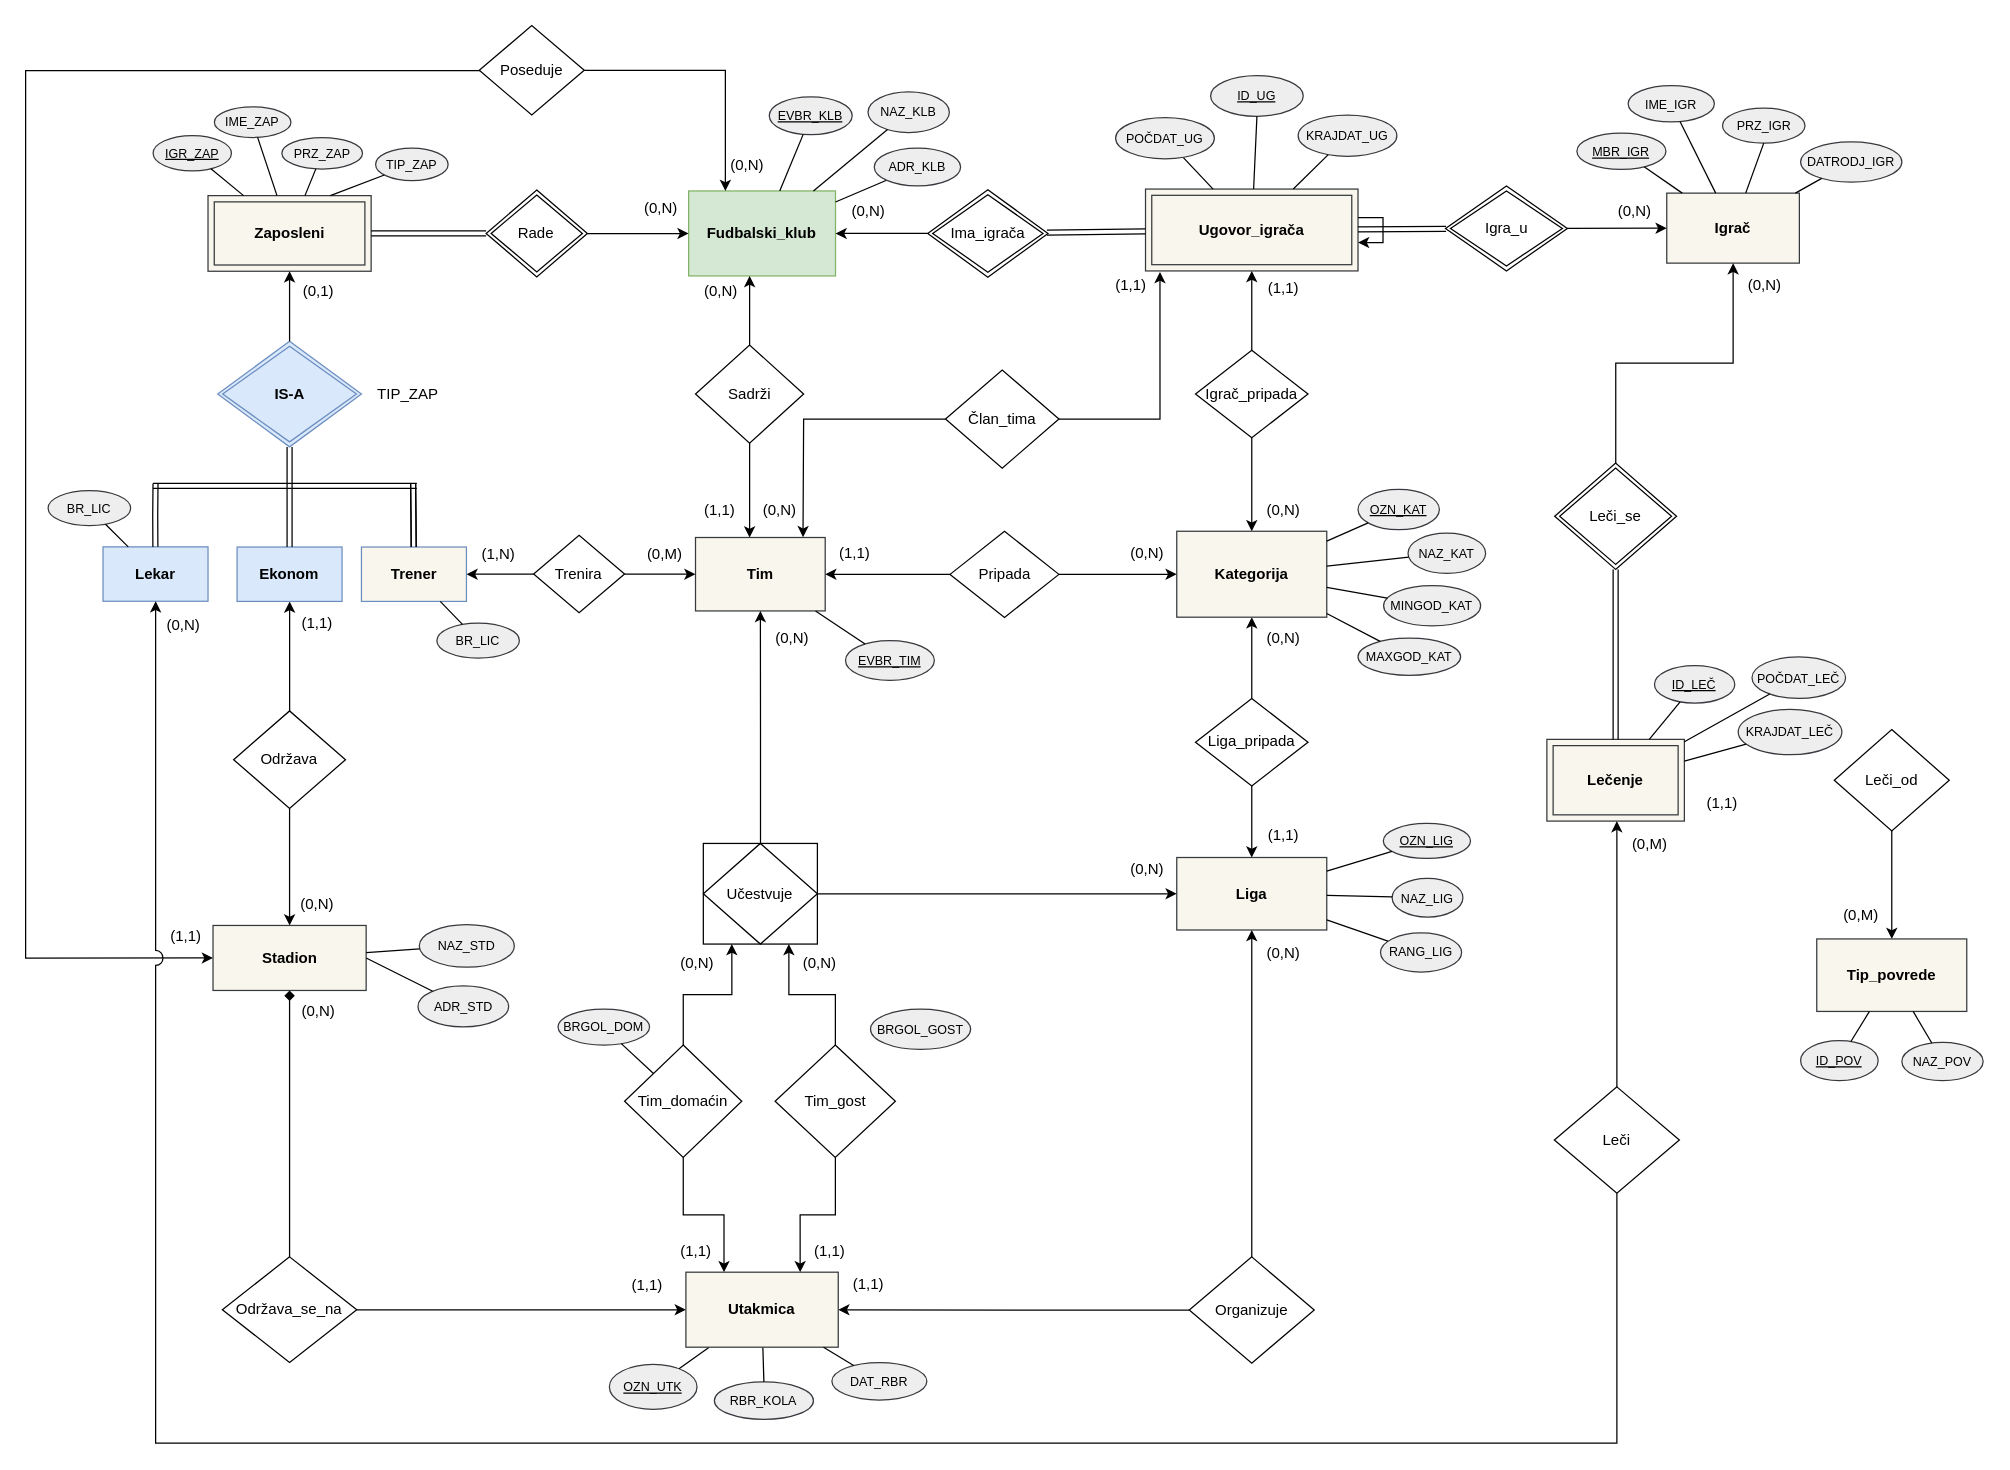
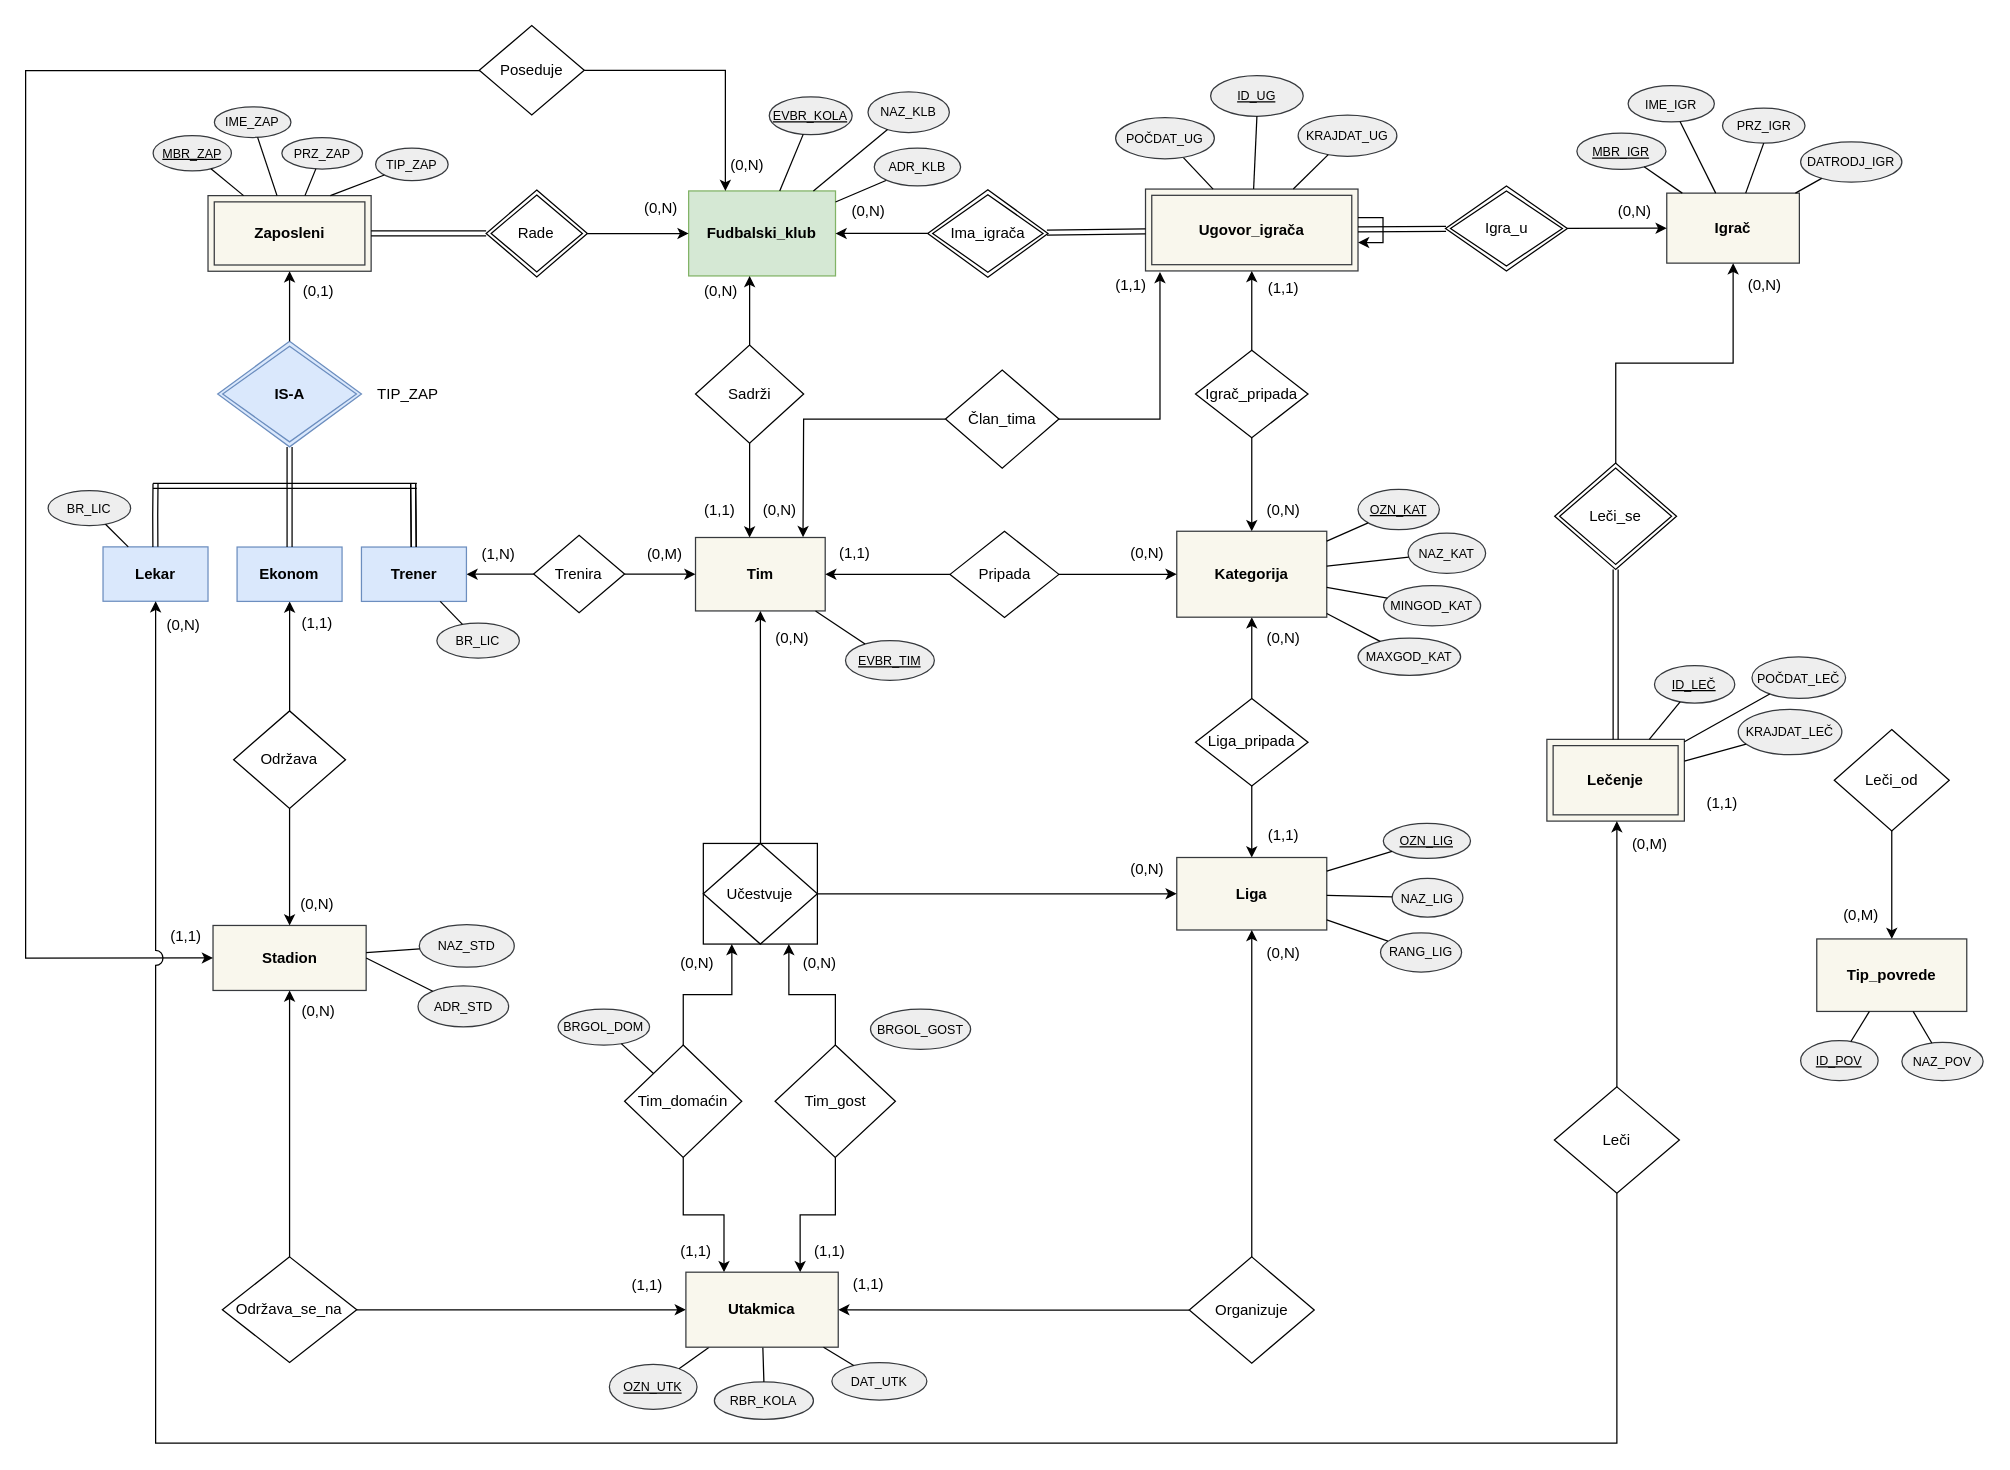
node "EVBR_KLB": label "EVBR_KLB" -> "EVBR_KOLA"
node "IGR_ZAP": label "IGR_ZAP" -> "MBR_ZAP"
node "Trener": fillcolor #f9f7ed -> #dae8fc
edge "Održava_se_na" -> "Stadion": arrowhead diamond -> classic
node "DAT_RBR": label "DAT_RBR" -> "DAT_UTK"
